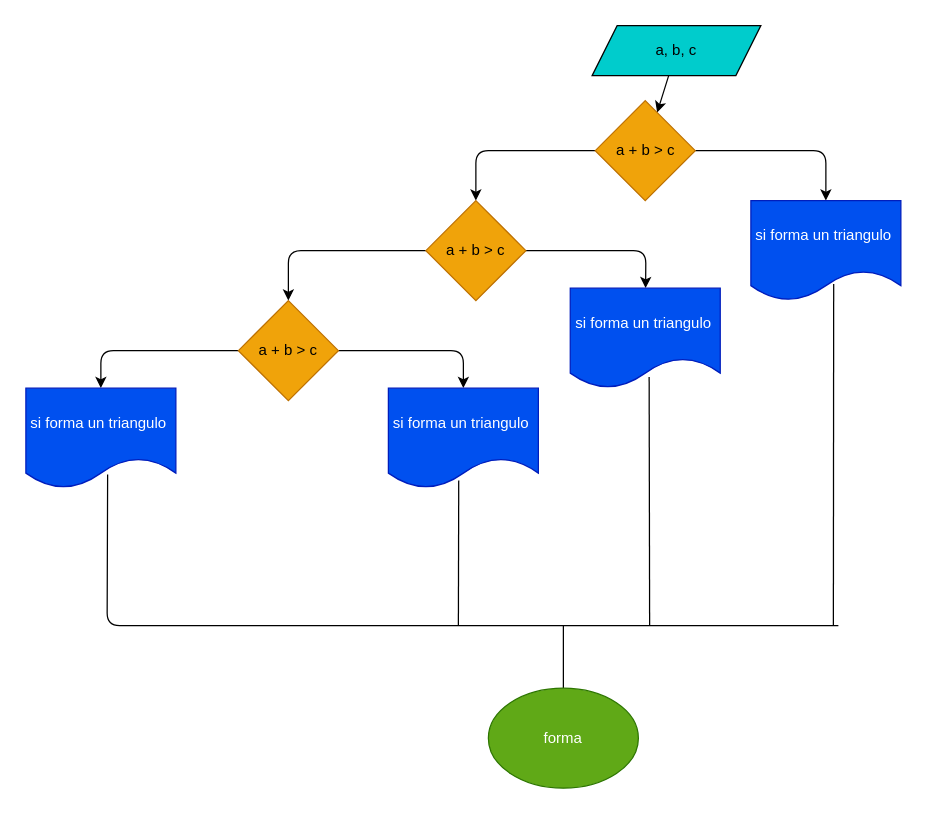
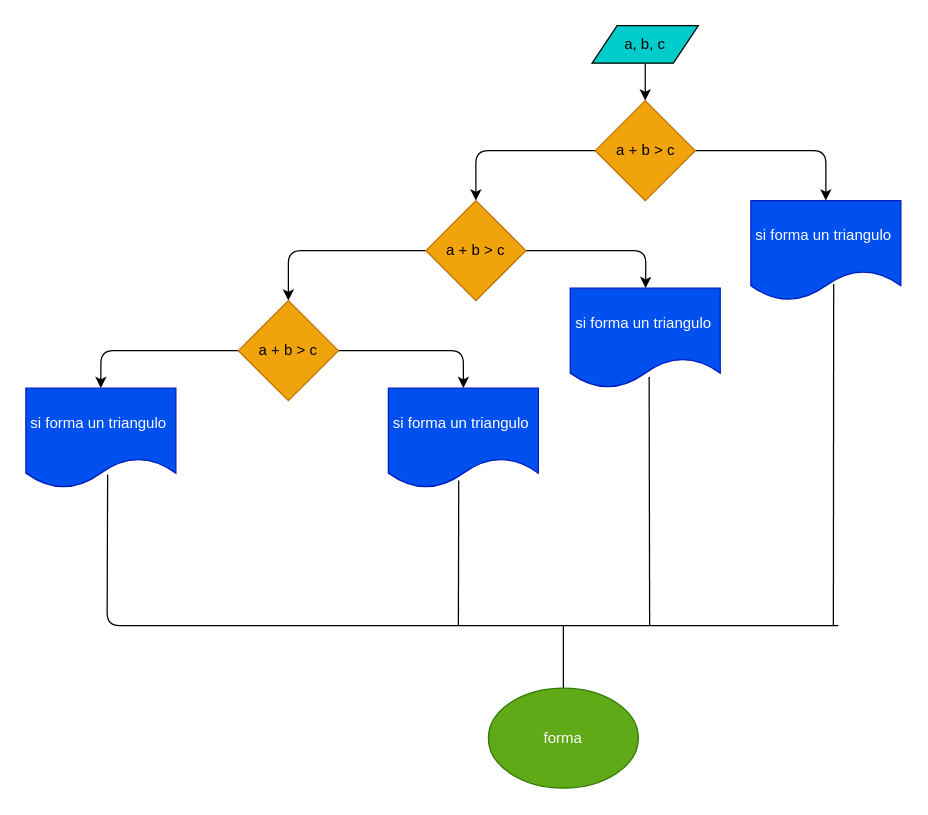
node "a, b, c": size 169x50 -> 106x38
